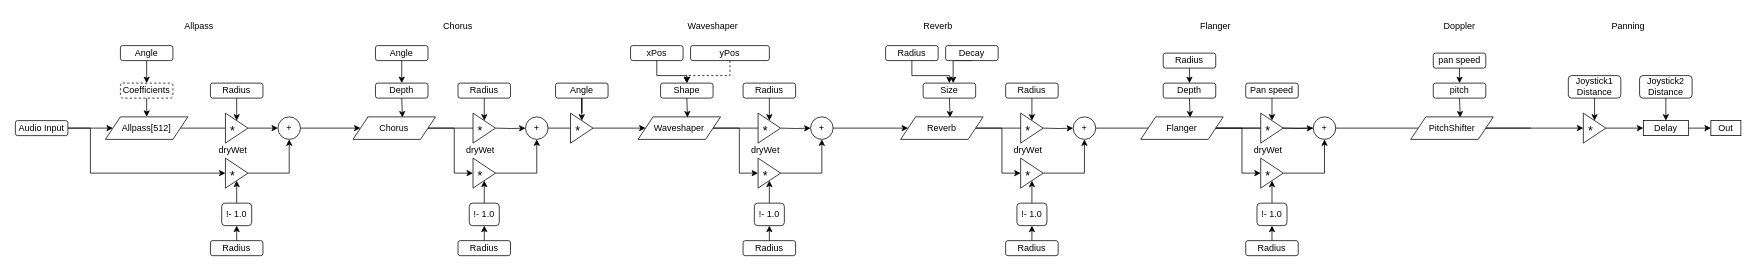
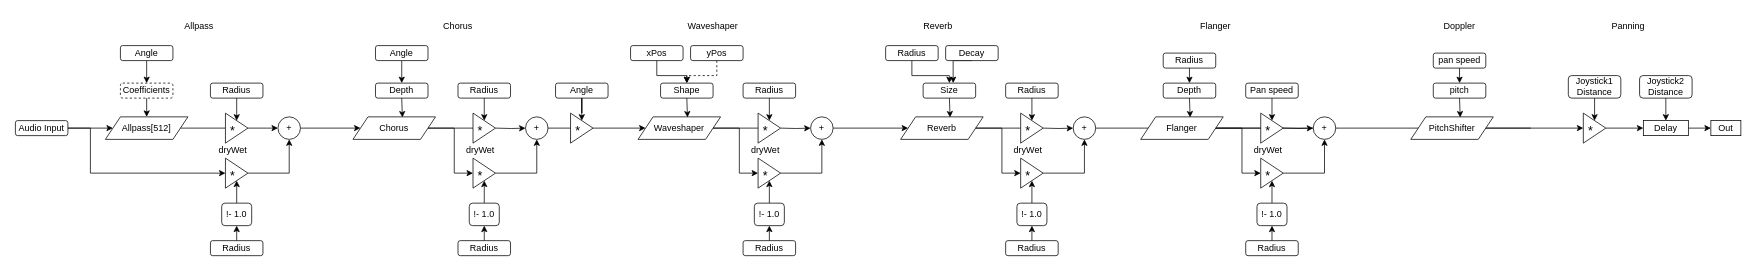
node "yPos": size 79x15 -> 53x15
